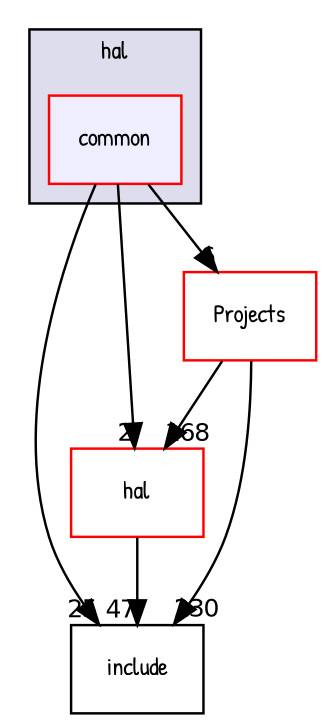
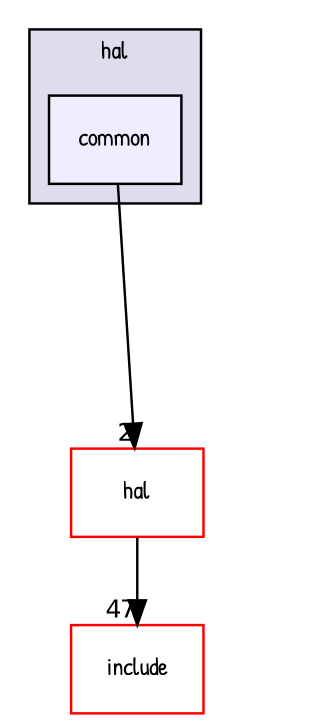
node "common": color red -> black
node "Projects": removed
edge "common" -> "include": removed
node "include": color black -> red
